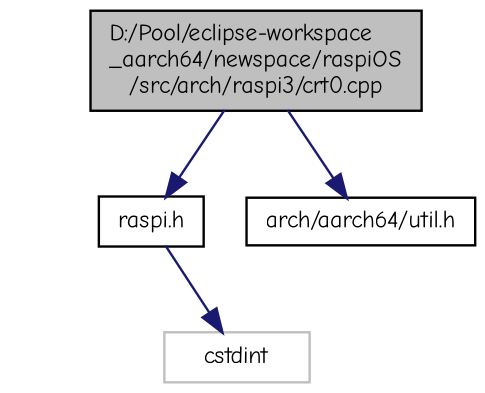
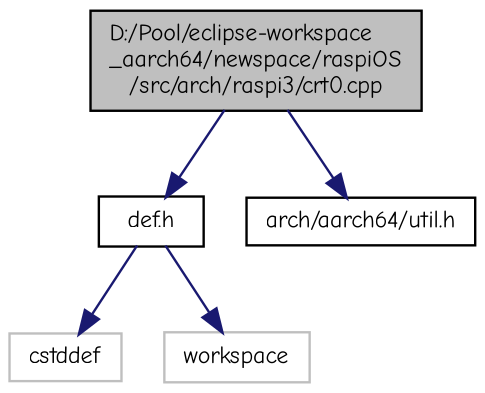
node "raspi.h": label "raspi.h" -> "def.h"
node "cstddef": added
node "cstdint": label "cstdint" -> "workspace"
